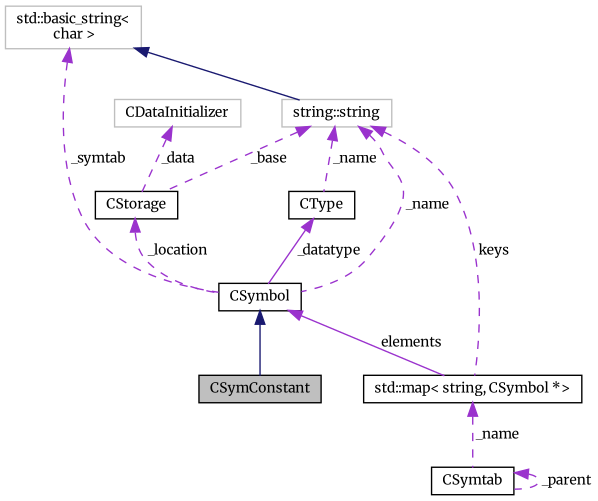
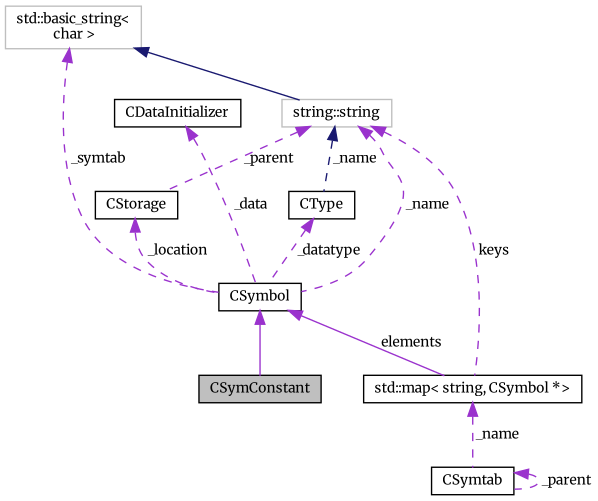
node "CDataInitializer": color grey75 -> black
edge "CStorage" -> "string::string": label " _base" -> " _parent"
edge "CStorage" -> "CDataInitializer": now "CSymbol" -> "CDataInitializer"
edge "CType" -> "string::string": color darkorchid3 -> midnightblue
edge "CSymbol" -> "CType": style solid -> dashed
edge "CSymConstant" -> "CSymbol": color midnightblue -> darkorchid3
